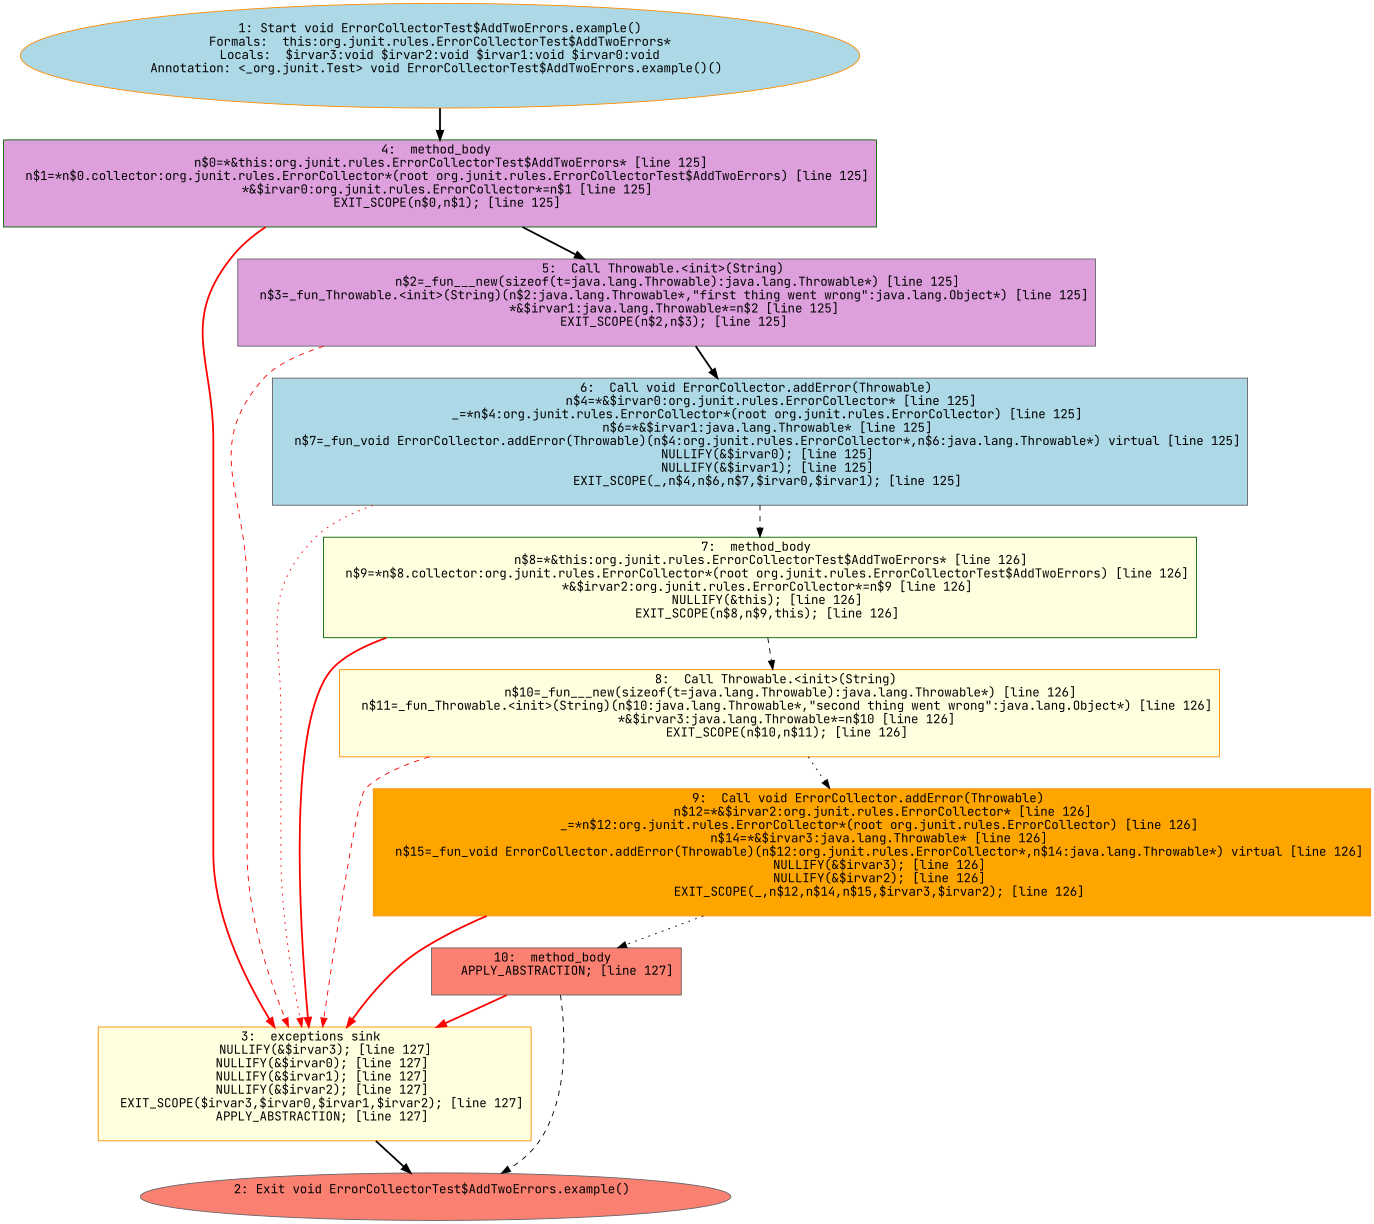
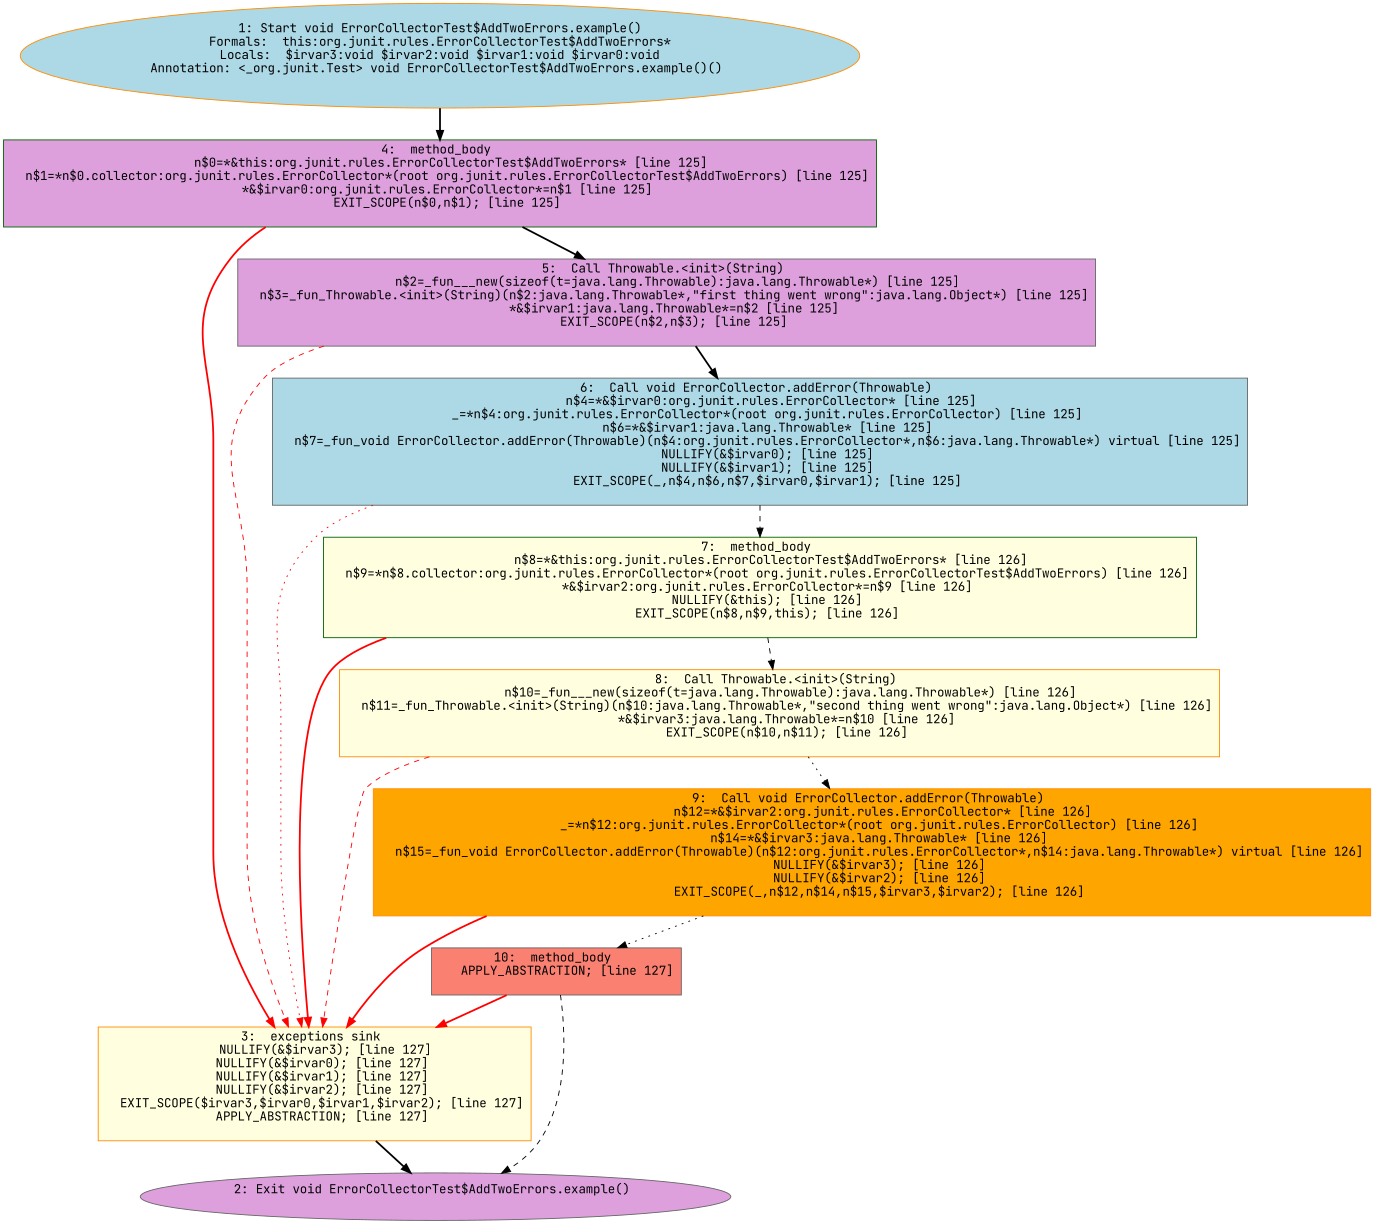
node "2: Exit void ErrorCollectorTest$AddTwoErrors.example()": fillcolor salmon -> plum
